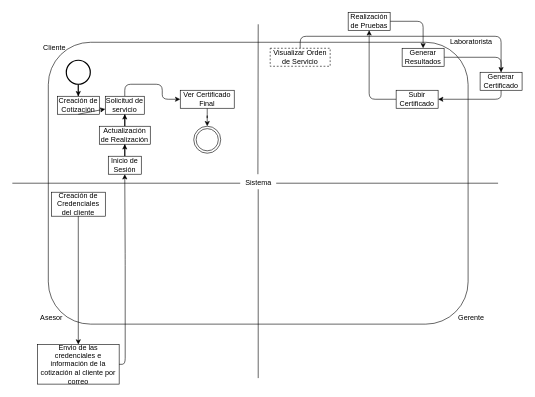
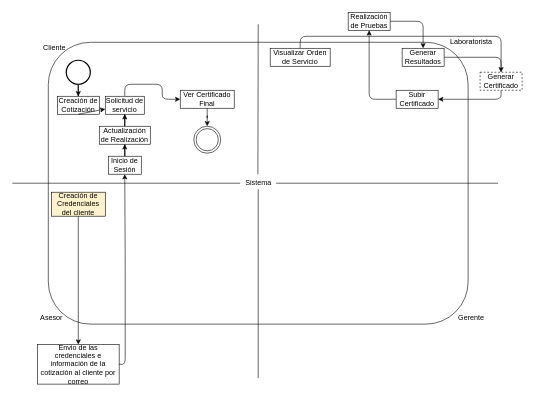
node "Visualizar Orden de Servicio": style dashed -> solid
node "Generar Certificado": style solid -> dashed
node "Creación de Credenciales del cliente": fillcolor #ffffff -> #fff2cc
